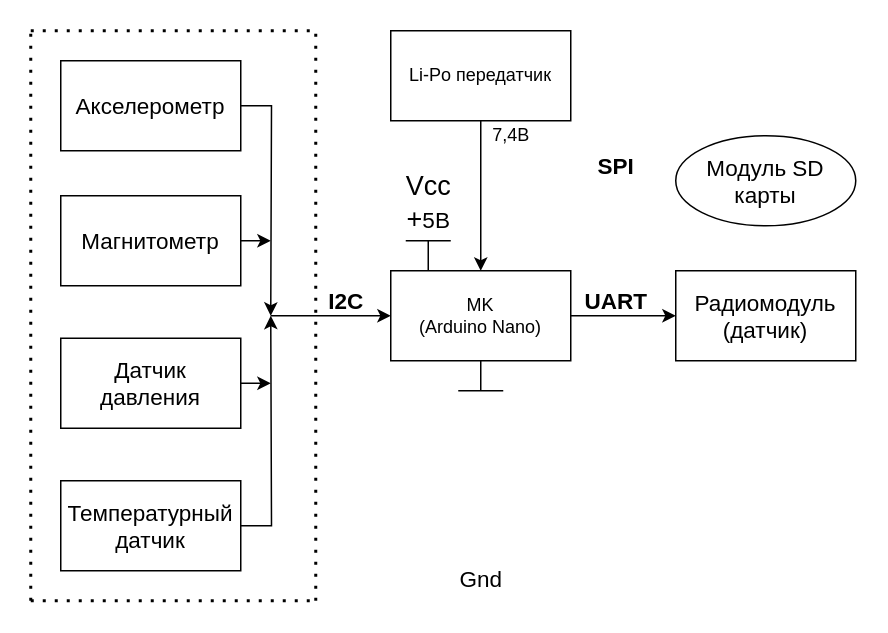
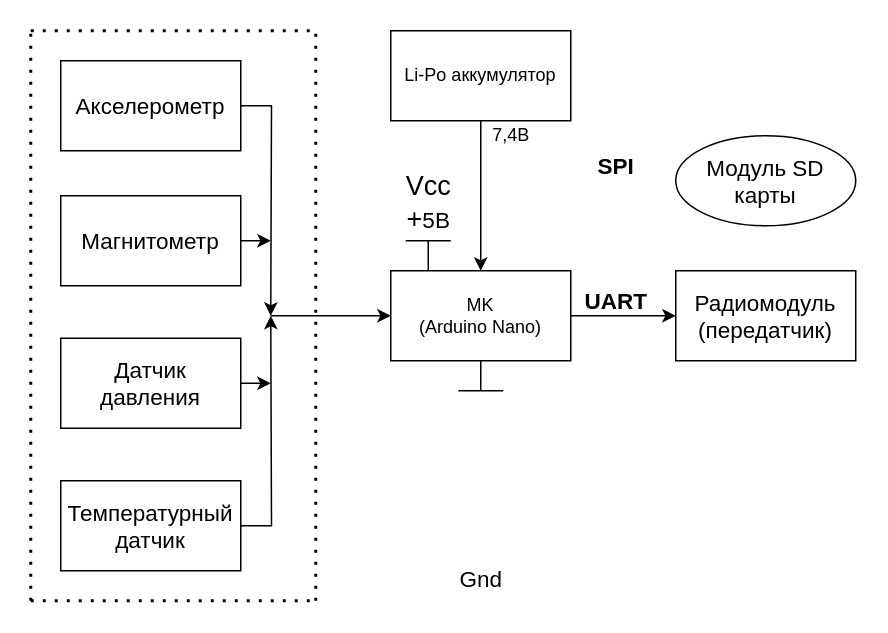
node "Li-Po передатчик": label "Li-Po передатчик" -> "Li-Po аккумулятор"
node "I2C": removed
node "Радиомодуль (датчик)": label "Радиомодуль (датчик)" -> "Радиомодуль (передатчик)"
